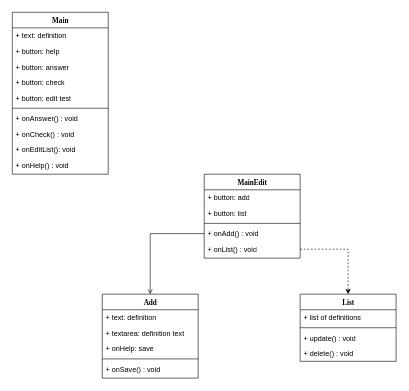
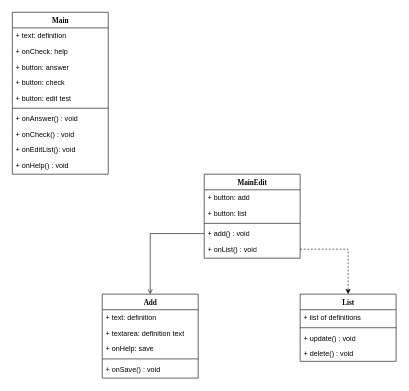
node "+ button: help": label "+ button: help" -> "+ onCheck: help"
node "+ onAdd() : void": label "+ onAdd() : void" -> "+ add() : void"
